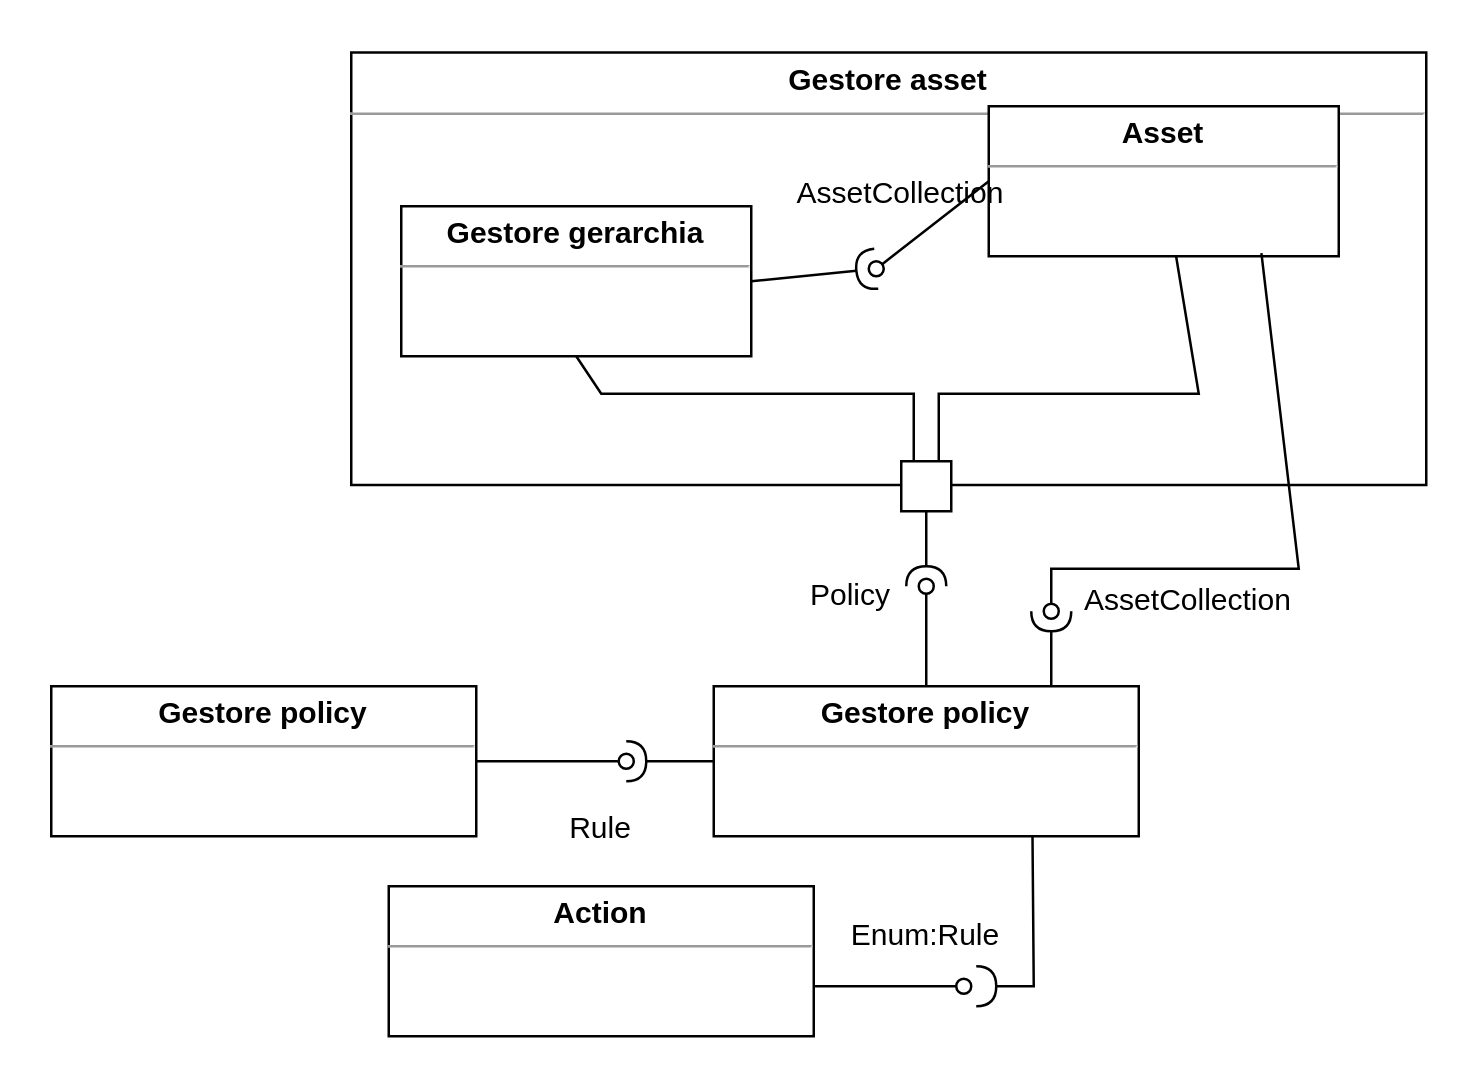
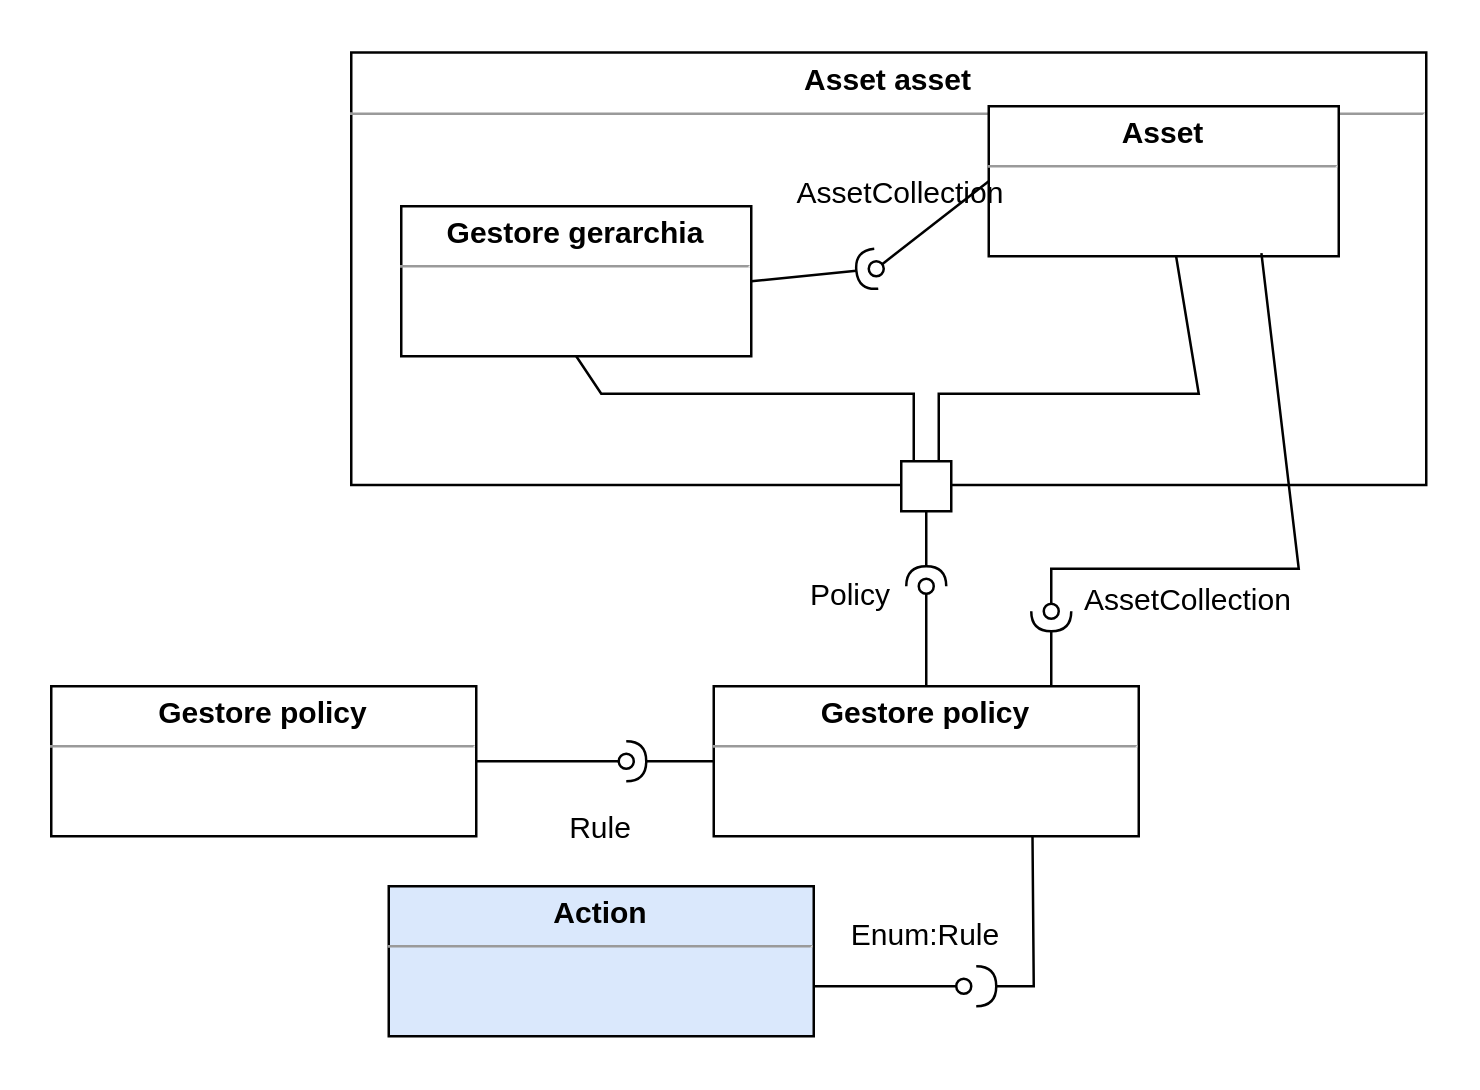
node "Gestore asset": label "Gestore asset" -> "Asset asset"
node "Action": fillcolor #ffffff -> #dae8fc
